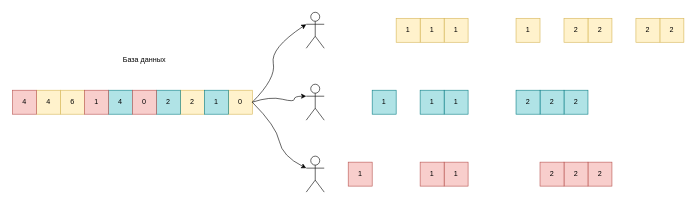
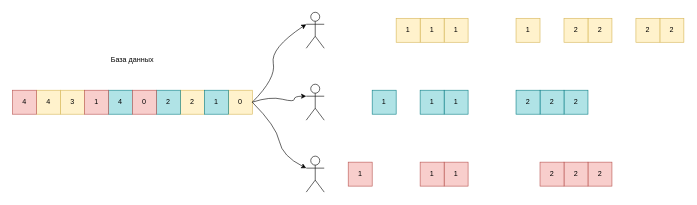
node "База данных": moved (144, 60) -> (132, 60)
node "6": label "6" -> "3"
